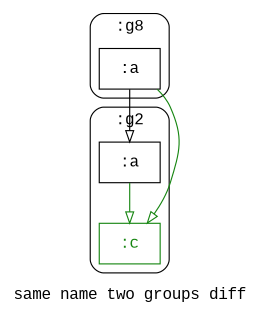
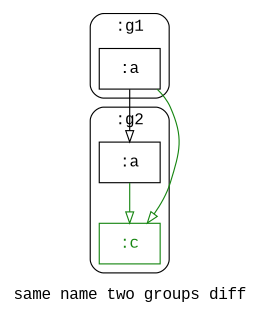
cluster ":g8": label ":g8" -> ":g1"
